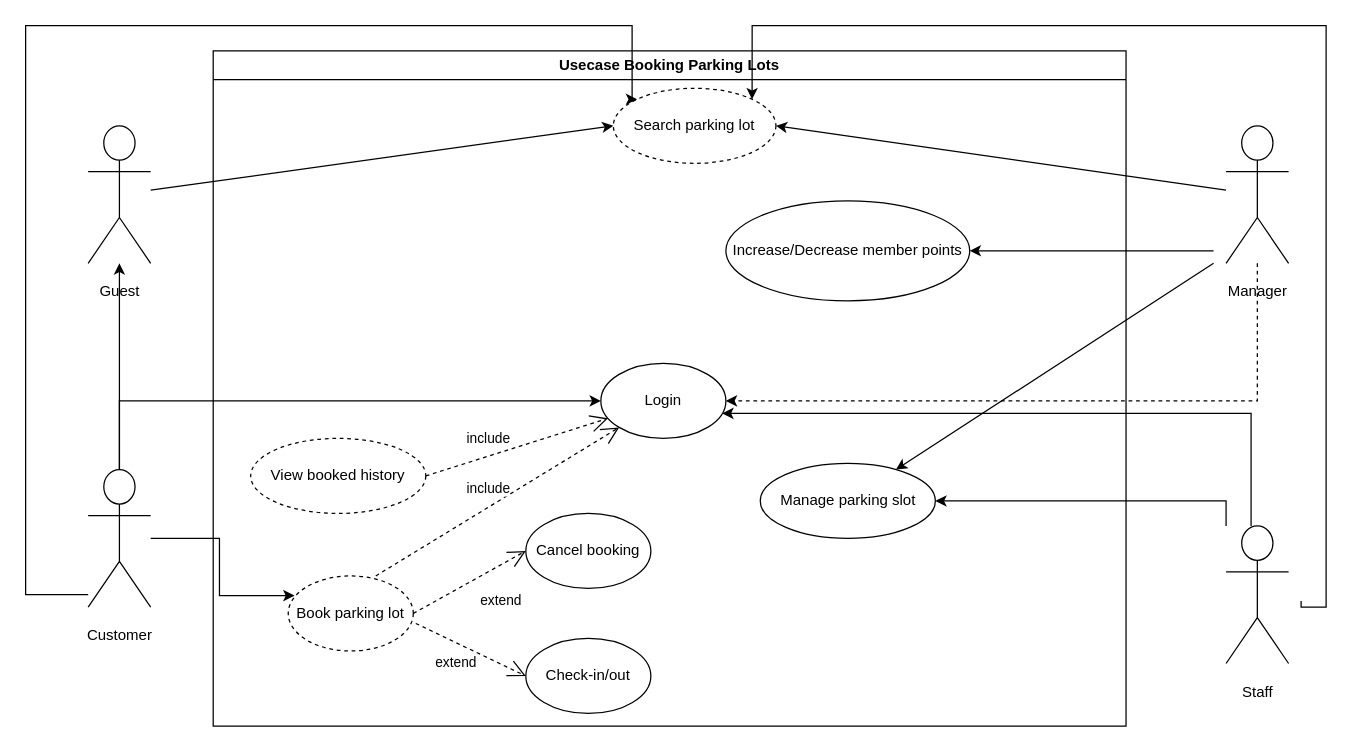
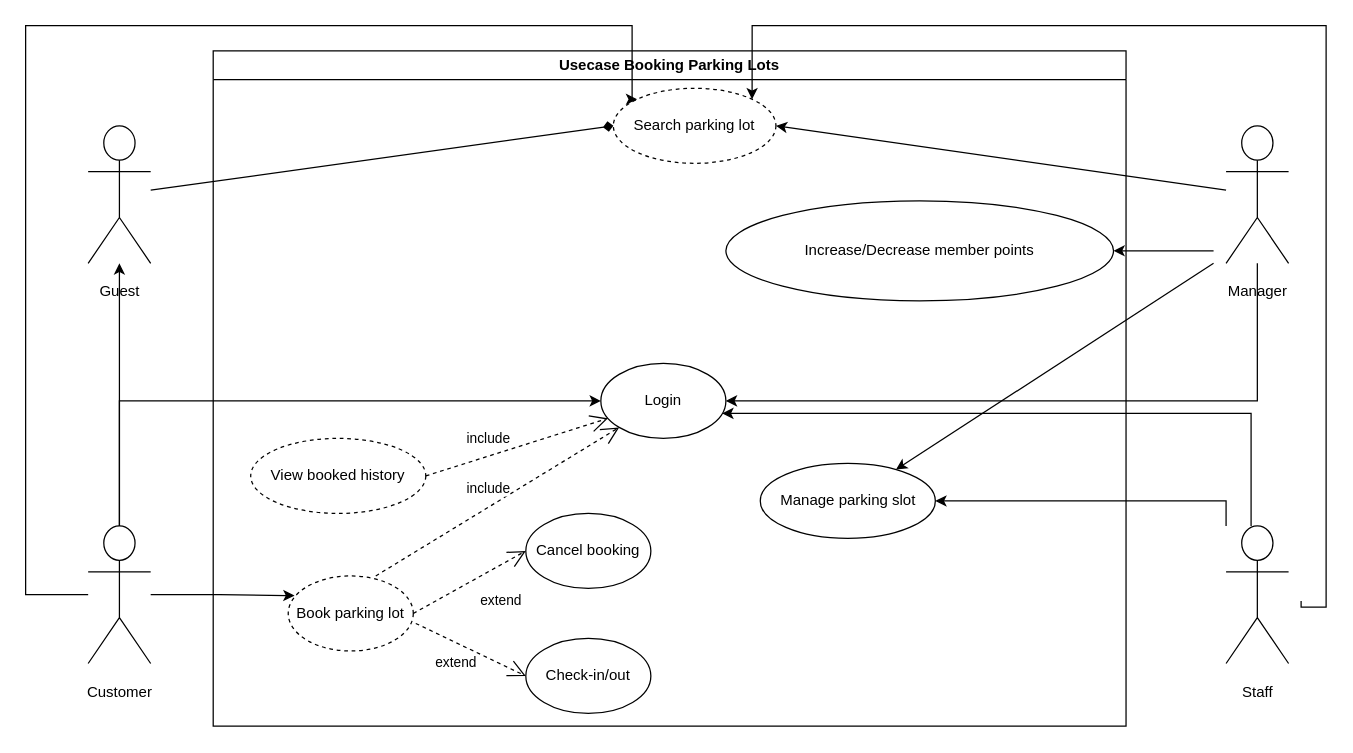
edge "Guest" -> "Search parking lot": arrowhead classic -> diamond
node "Increase/Decrease member points": size 244x100 -> 388x100
edge "Manager" -> "Login": style dashed -> solid
node "Customer": moved (119, 538) -> (119, 594)
